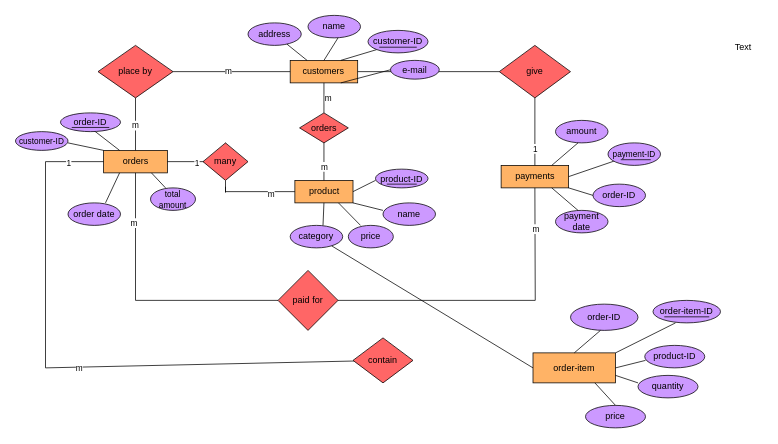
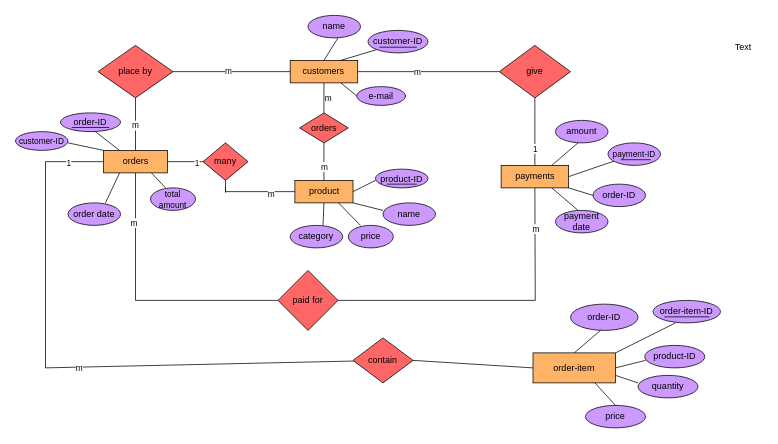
node "address": removed
edge "address" -- "customers": removed
node "e-mail": moved (415, 70) -> (381, 96)
edge "category" -- "order-item": now "contain" -- "order-item"
